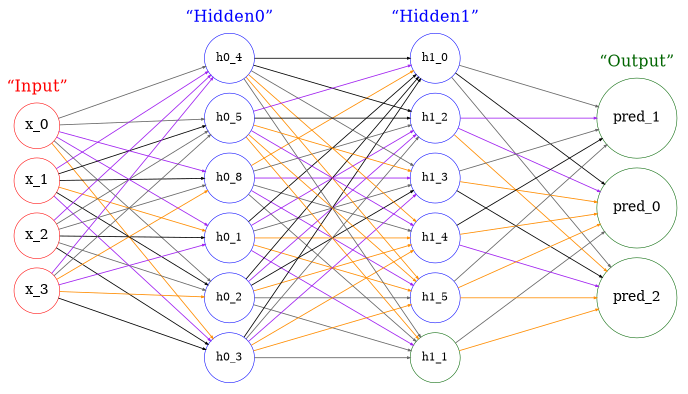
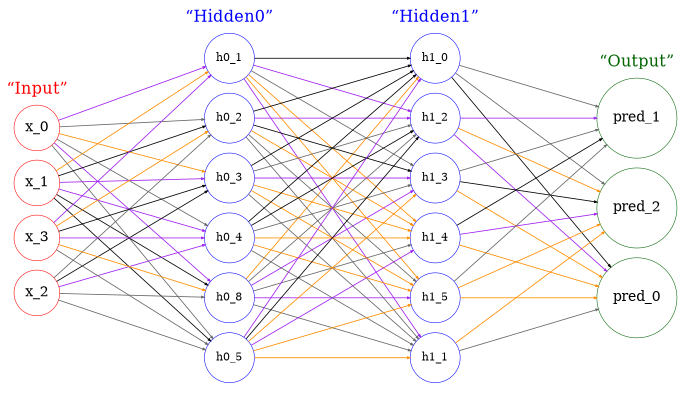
edge "x_2" -> "h0_1": removed
node "h1_1": color darkgreen -> blue
